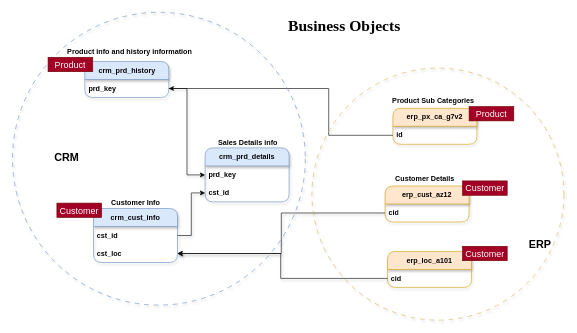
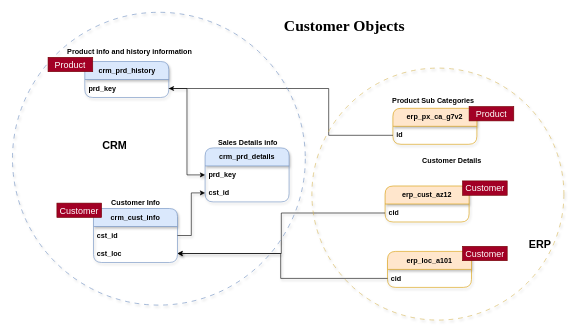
node "Business Objects": label "Business Objects" -> "Customer Objects"
node "CRM": moved (66, 158) -> (114, 146)
node "Customer Details": moved (425, 178) -> (452, 160)
